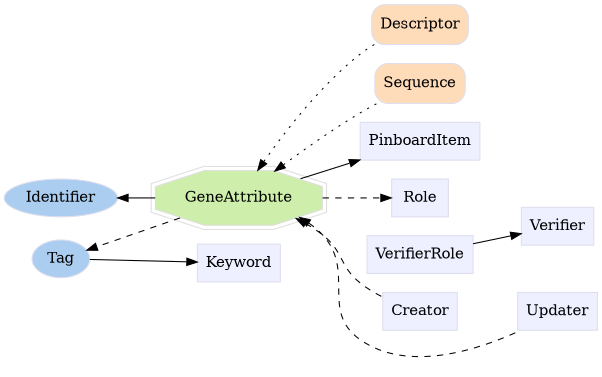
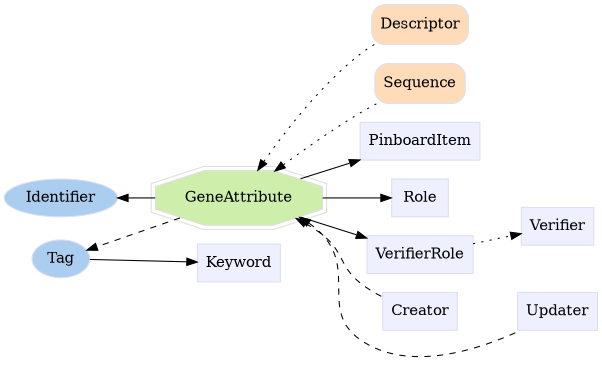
edge "GeneAttribute" -> "Role": style dashed -> solid
edge "GeneAttribute" -> "VerifierRole": added
edge "VerifierRole" -> "Verifier": style solid -> dotted
